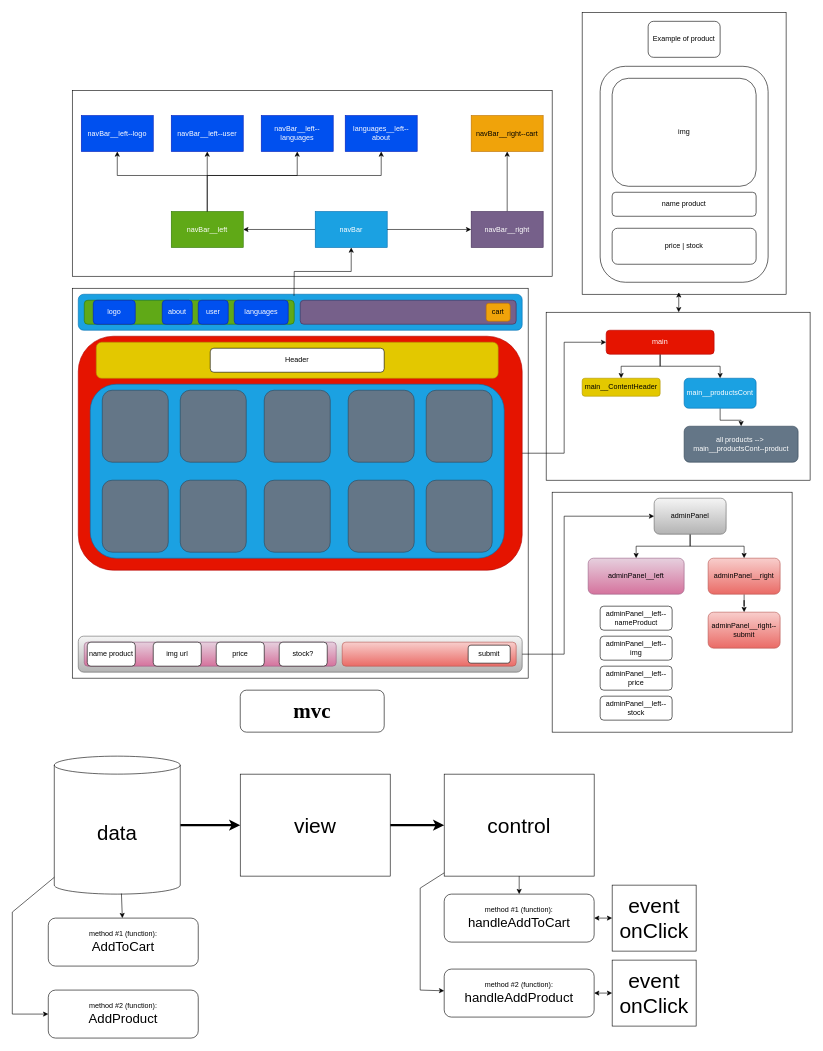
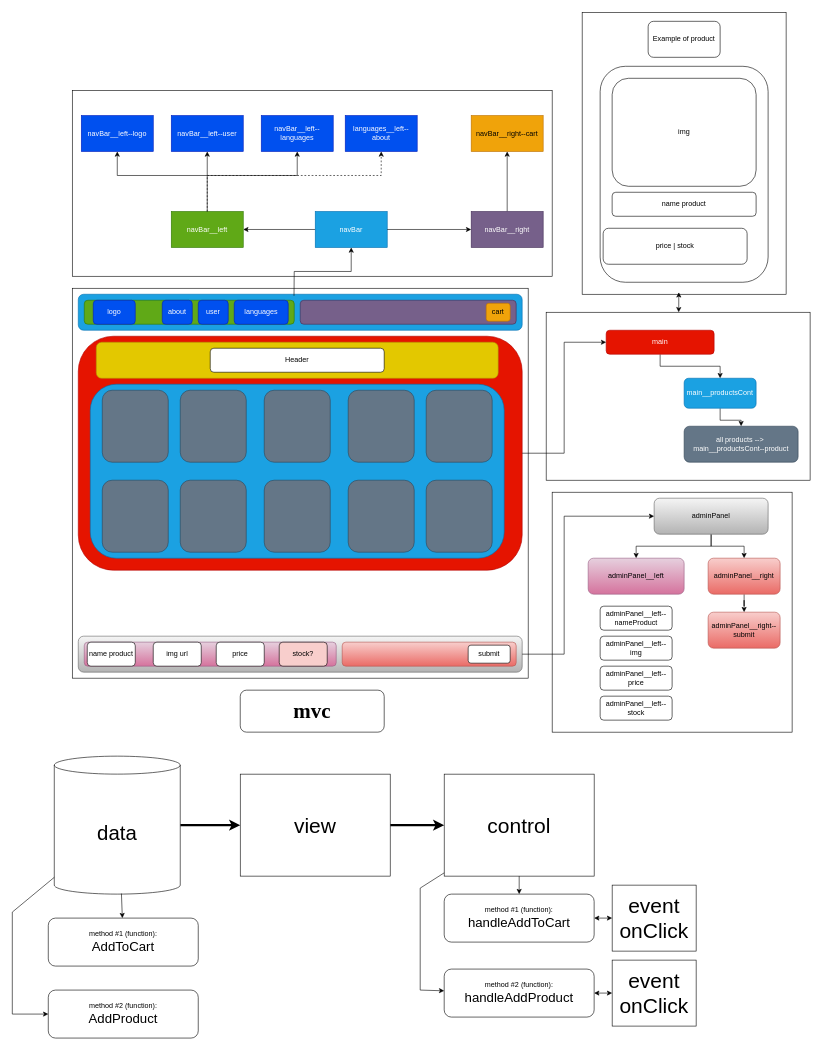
edge "navBar__left" -> "languages__left--about": style solid -> dashed
node "price | stock": moved (684, 246) -> (675, 246)
edge "main" -> "main__ContentHeader": removed
node "main__ContentHeader": removed
node "adminPanel": size 72x36 -> 114x36
node "stock?": fillcolor #ffffff -> #f8cecc
